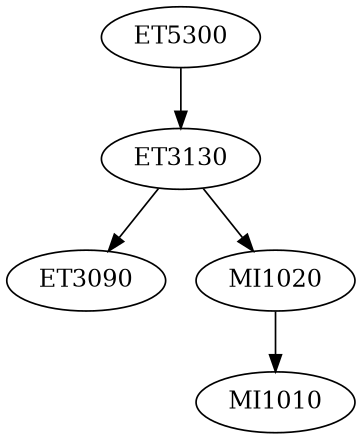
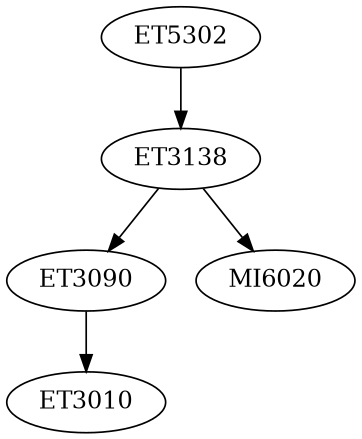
node "ET5300": label "ET5300" -> "ET5302"
node "ET3130": label "ET3130" -> "ET3138"
node "MI1020": label "MI1020" -> "MI6020"
node "ET3010": added
node "MI1010": removed
